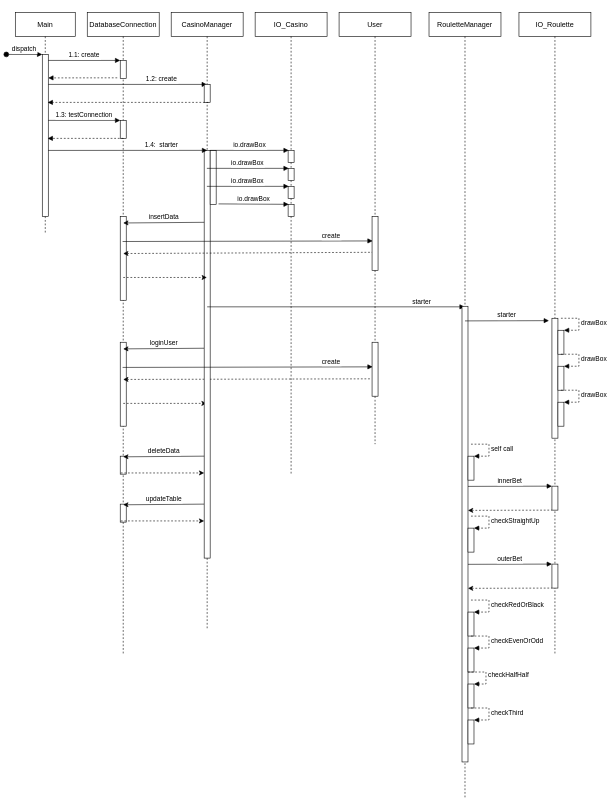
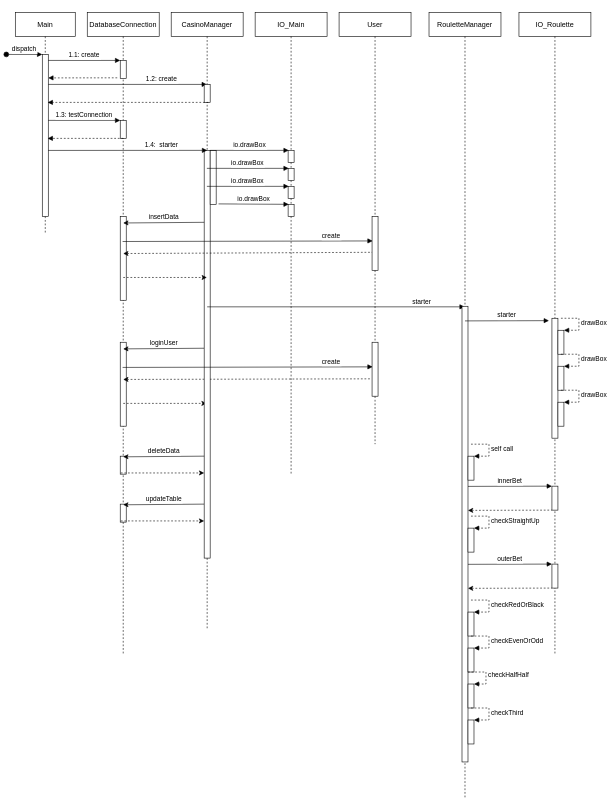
node "IO_Casino": label "IO_Casino" -> "IO_Main"
